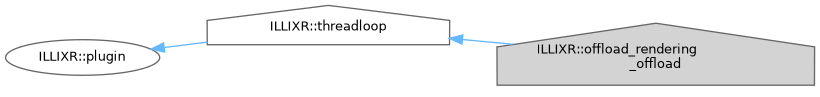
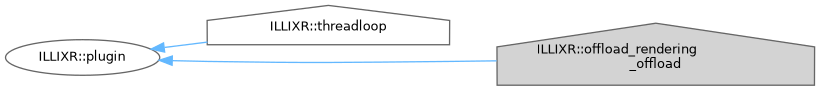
edge "ILLIXR::offload_rendering _offload" -> "ILLIXR::threadloop": now "ILLIXR::offload_rendering _offload" -> "ILLIXR::plugin"
